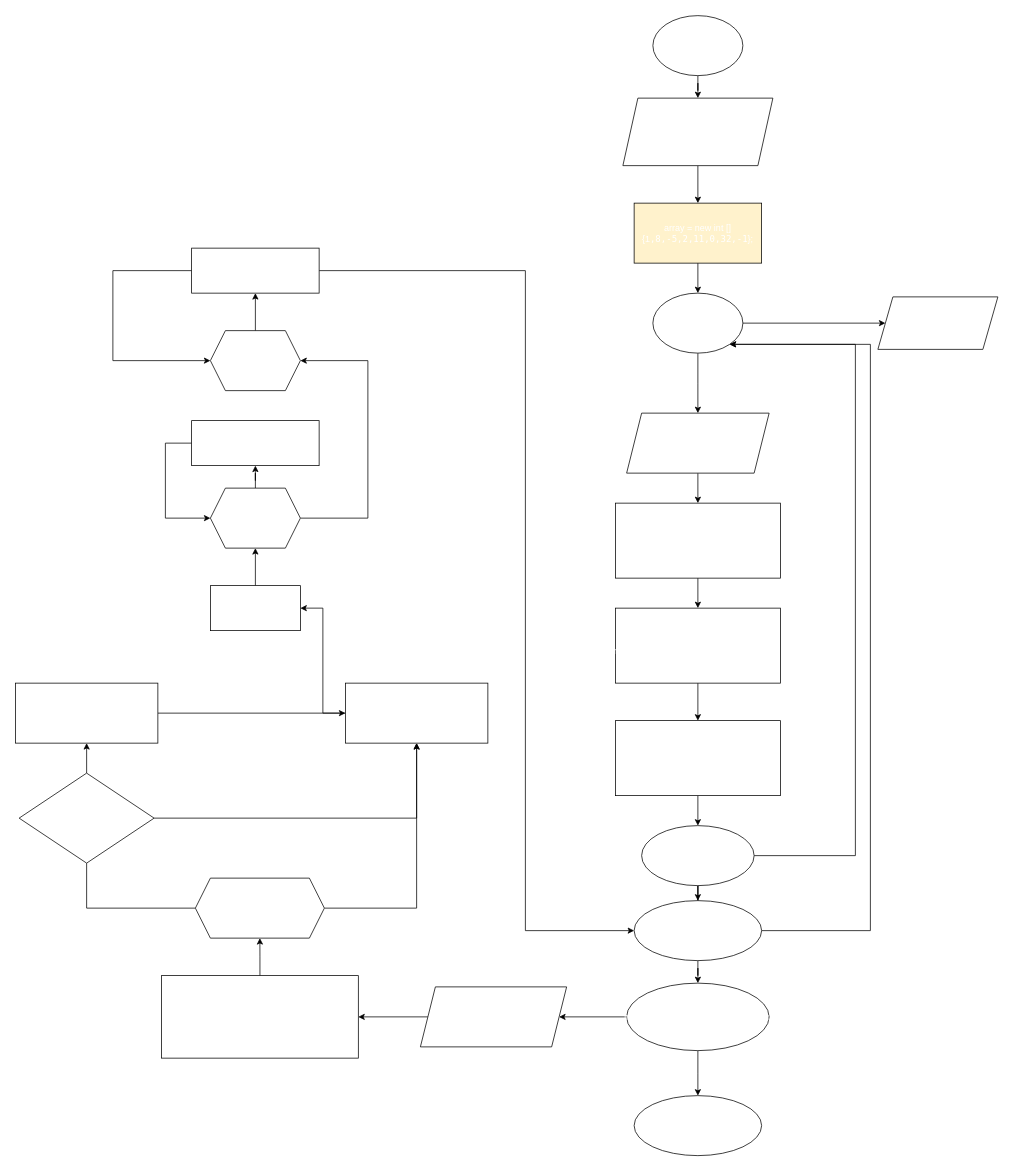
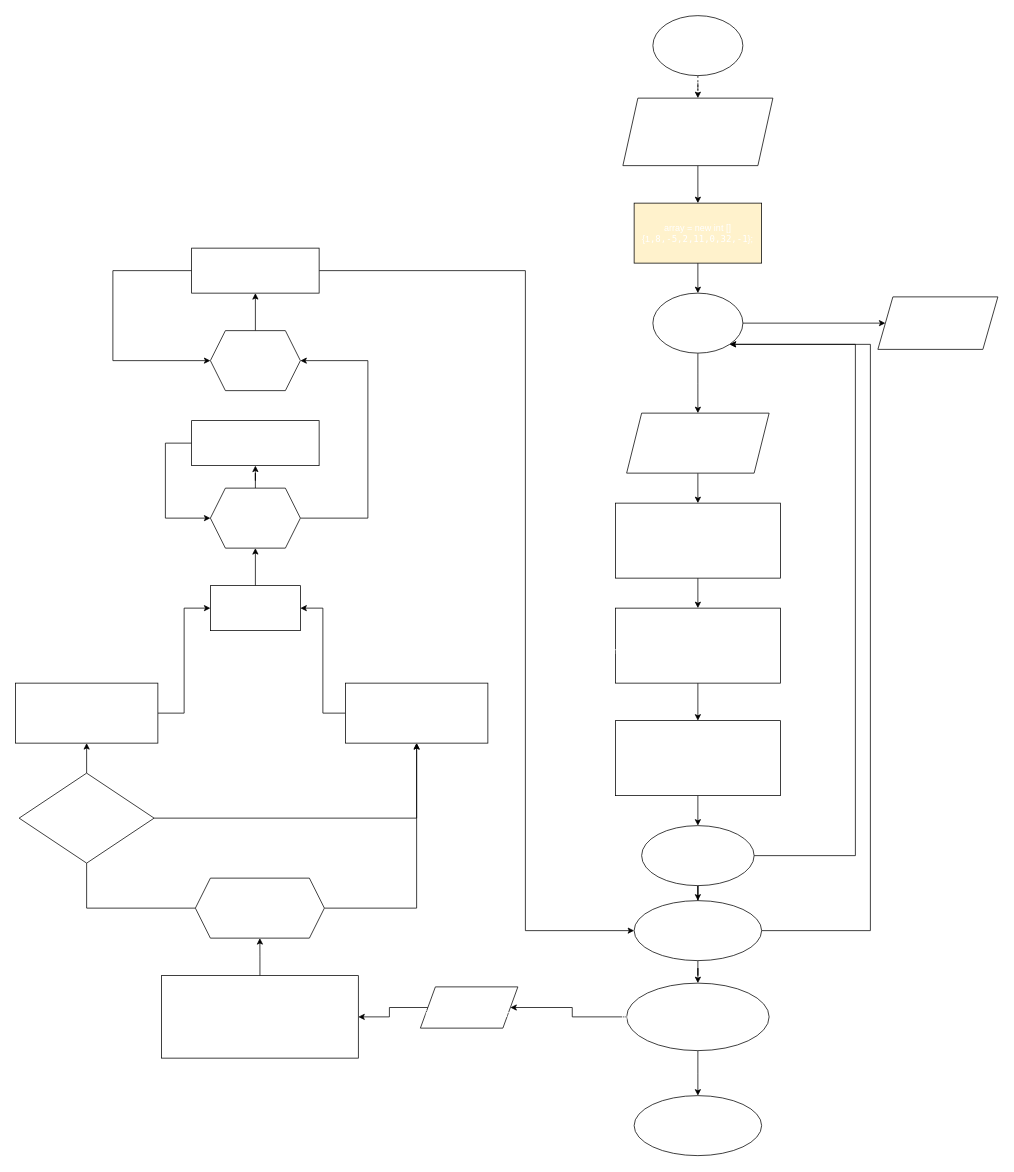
edge "Початок" -> "Введення: int [] array;": style solid -> dashed
edge "arr[idx] = part1[i1]; i1++;" -> "arr[idx] = part2[i2]; i2++;": now "arr[idx] = part1[i1]; i1++;" -> "idx++;"
node "Введення: int left, right, i1, i2, idx": size 146x60 -> 98x41
node "merge(array, part1, part2);": label "merge(array, part1, part2);" -> "merge(array, right1, part2);"
